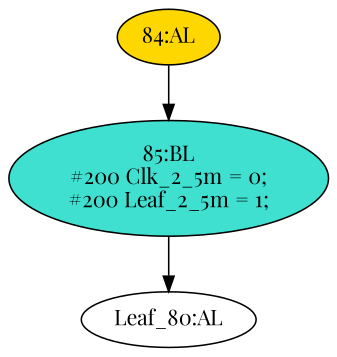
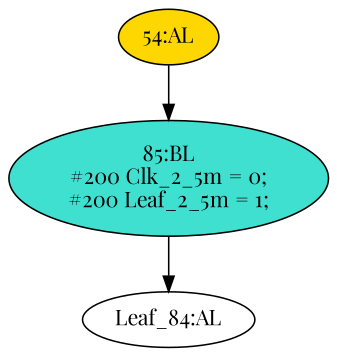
node "84:AL": label "84:AL" -> "54:AL"
node "Leaf_80:AL": label "Leaf_80:AL" -> "Leaf_84:AL"
